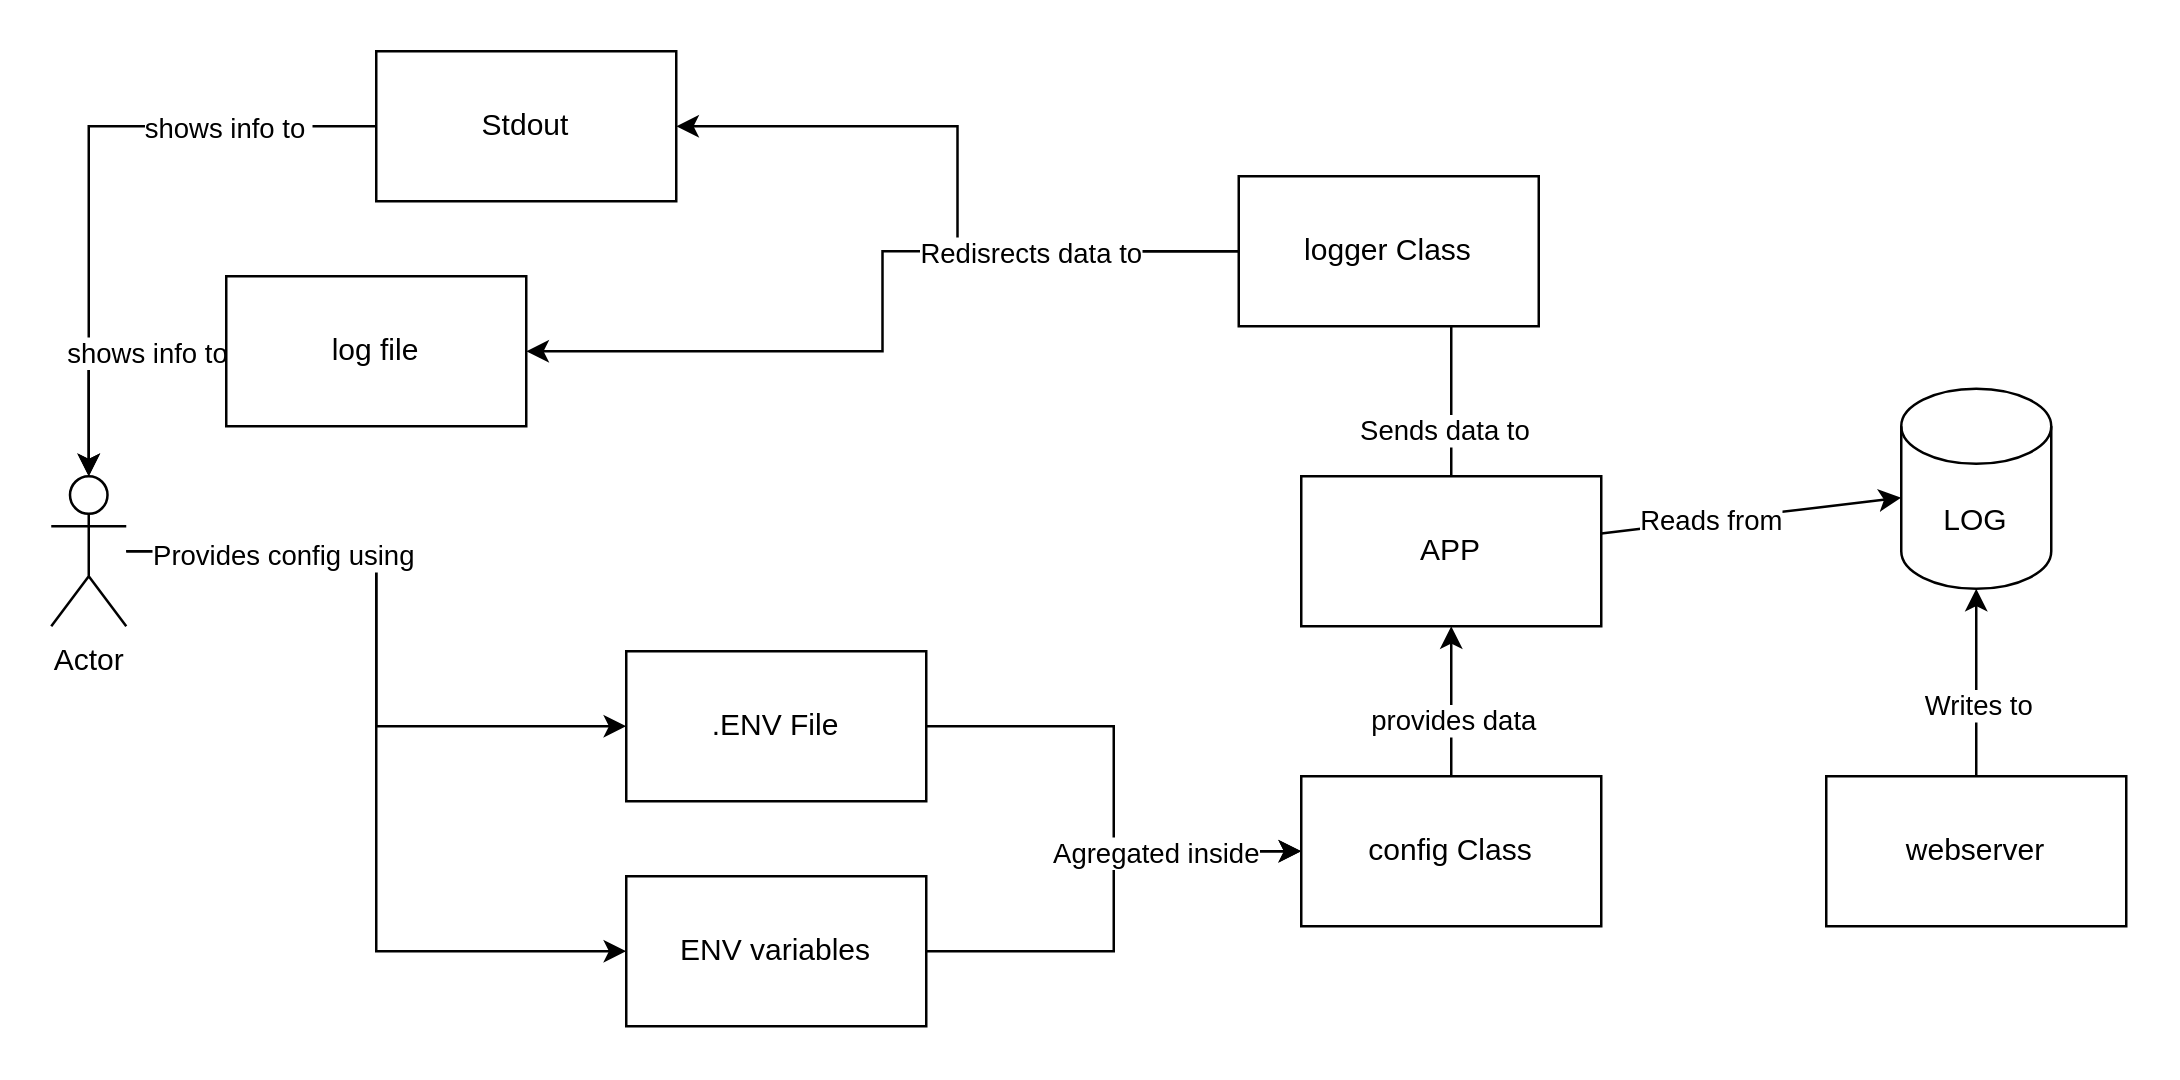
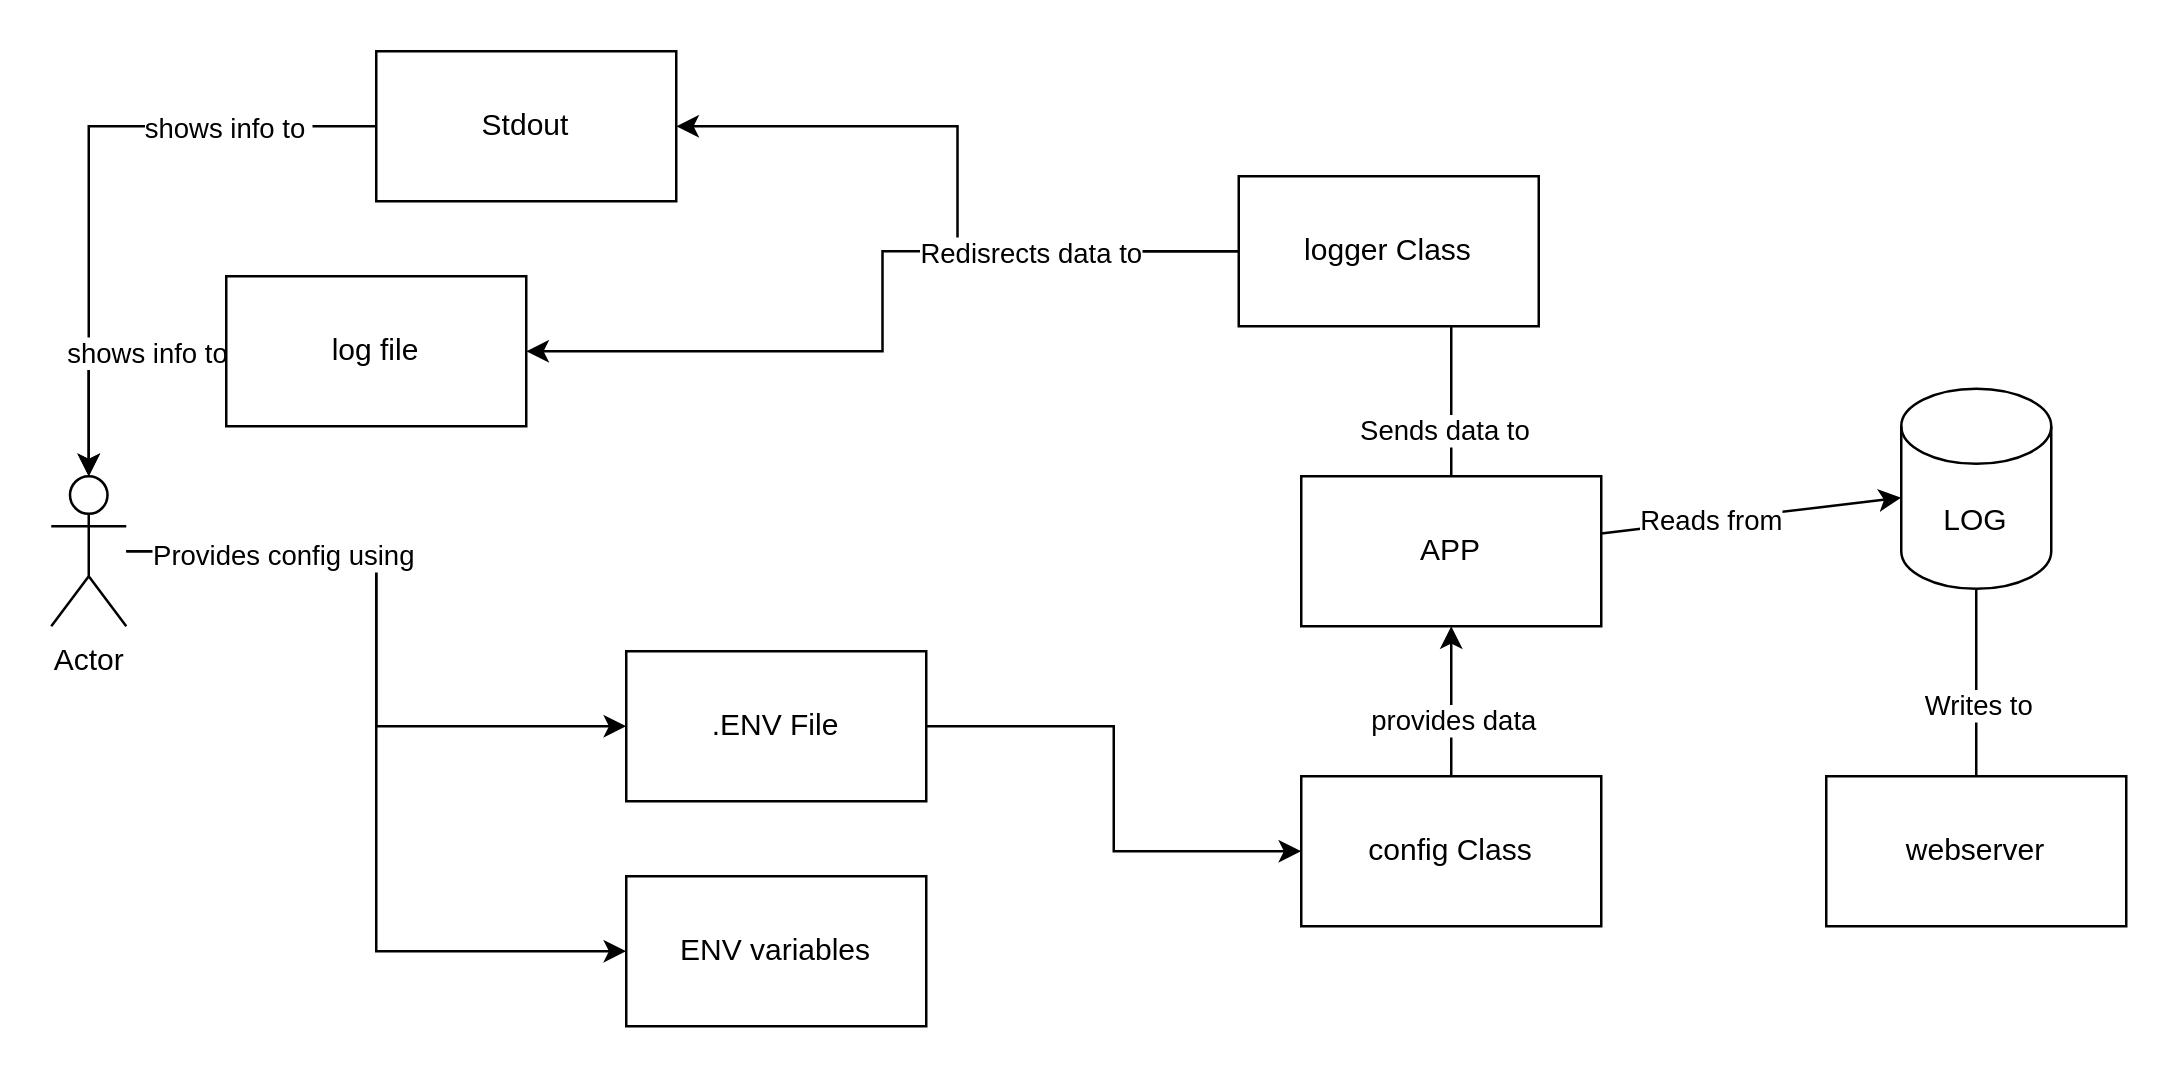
edge "webserver" -> "LOG": arrowhead classic -> none
edge "ENV variables" -> "config Class": removed, label "Agregated inside"
